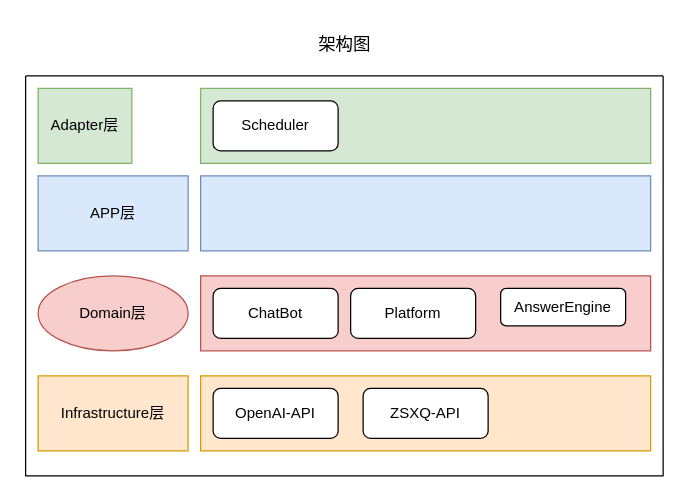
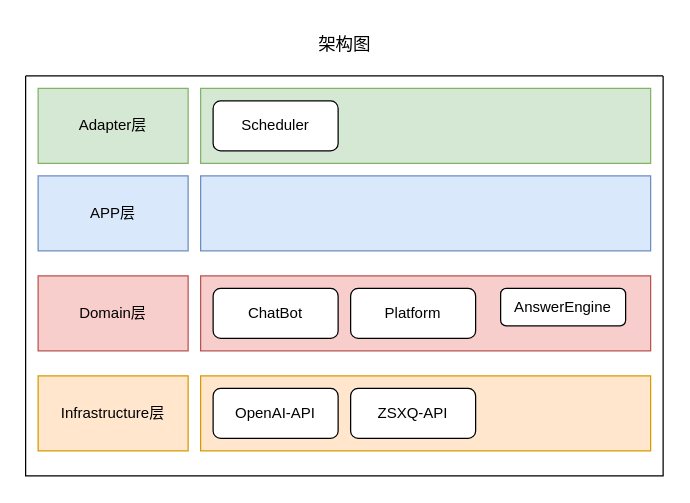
node "Adapter层": size 94x75 -> 150x75
node "Domain层": shape ellipse -> rectangle
node "ZSXQ-API": moved (426, 413) -> (413, 413)
